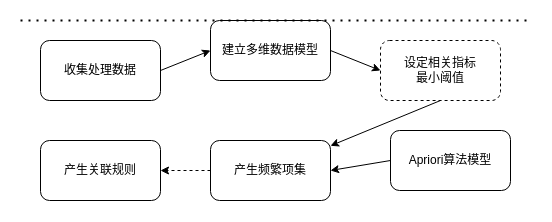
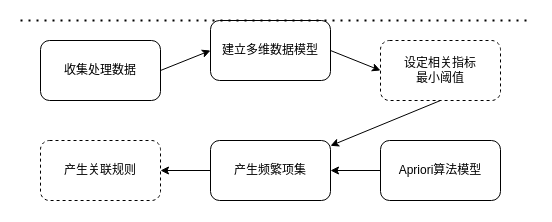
node "Apriori算法模型": moved (451, 161) -> (441, 171)
node "产生关联规则": style solid -> dashed
edge "产生频繁项集" -> "产生关联规则": style dashed -> solid
